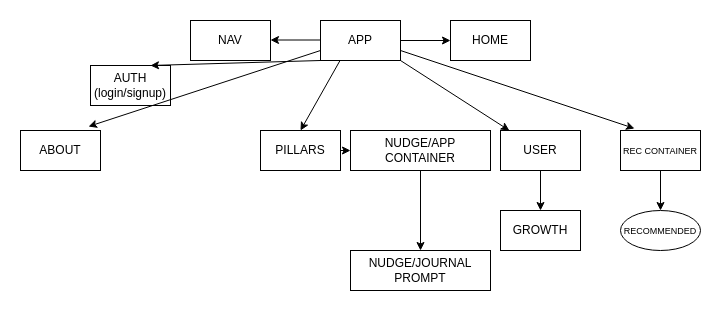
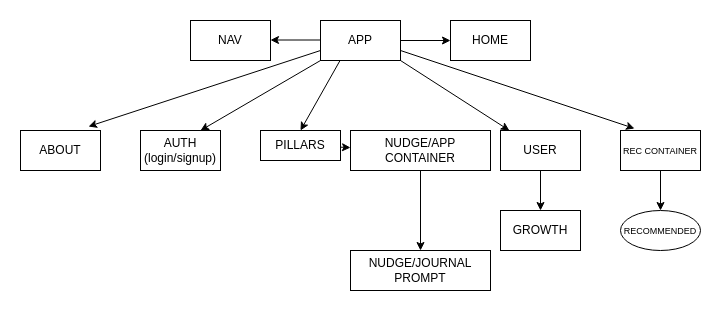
node "AUTH (login/signup)": moved (131, 86) -> (181, 151)
node "PILLARS": size 80x40 -> 80x30
